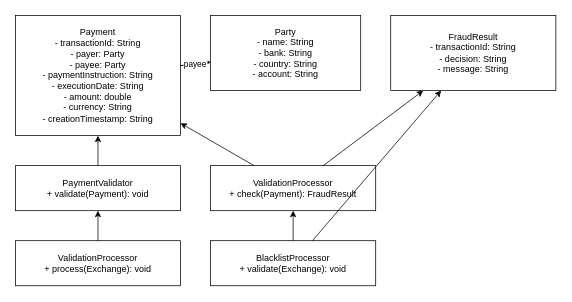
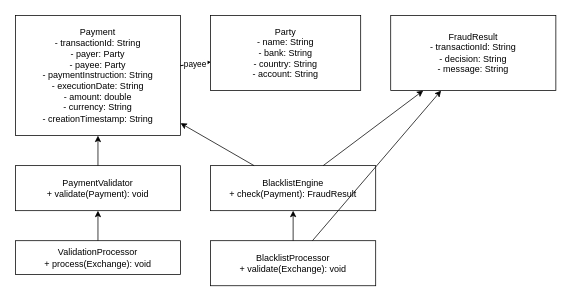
node "ValidationProcessor + check(Payment): FraudResult": label "ValidationProcessor + check(Payment): FraudResult" -> "BlacklistEngine + check(Payment): FraudResult"
node "ValidationProcessor + process(Exchange): void": size 165x45 -> 165x34
